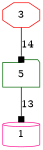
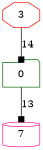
node "5": label "5" -> "0"
node "1": label "1" -> "7"
